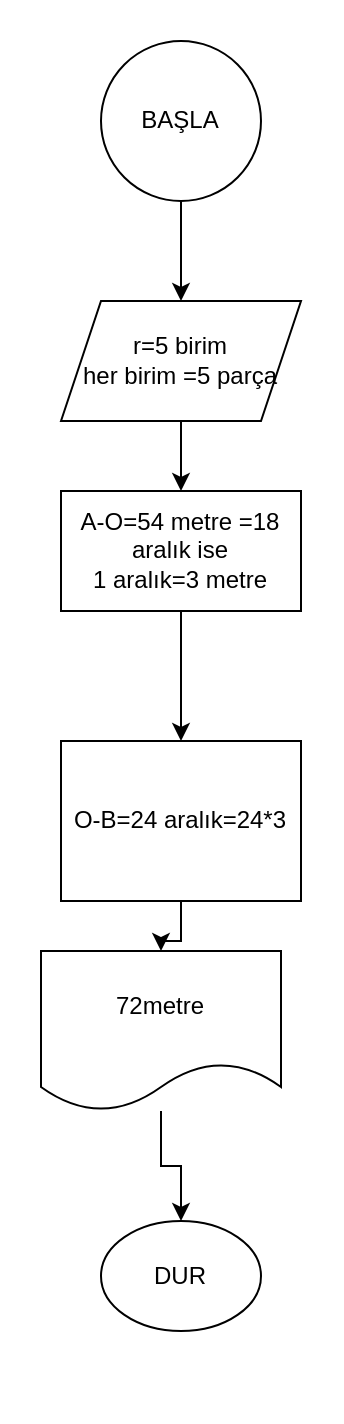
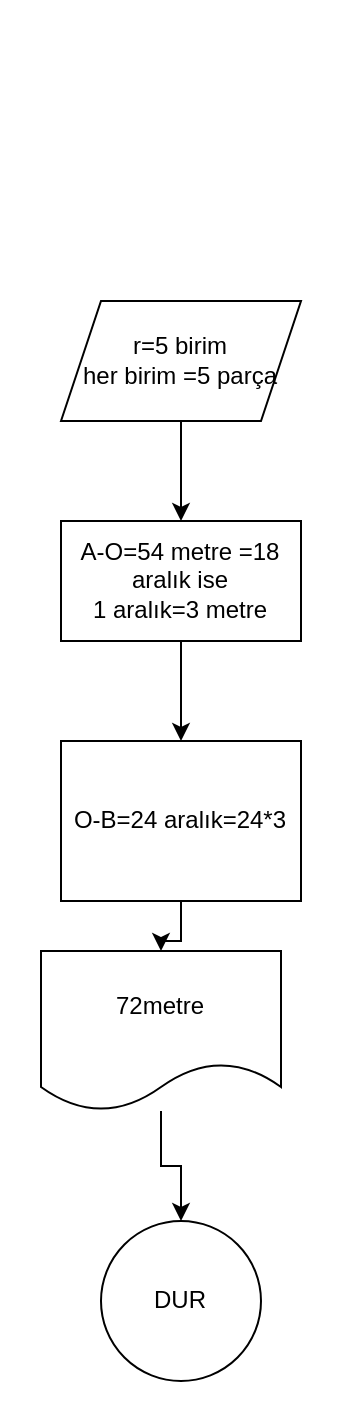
node "BAŞLA": removed
edge "BAŞLA" -> "r=5 birim her birim =5 parça": removed
node "A-O=54 metre =18 aralık ise 1 aralık=3 metre": moved (181, 551) -> (181, 581)
node "DUR": size 160x110 -> 160x160
